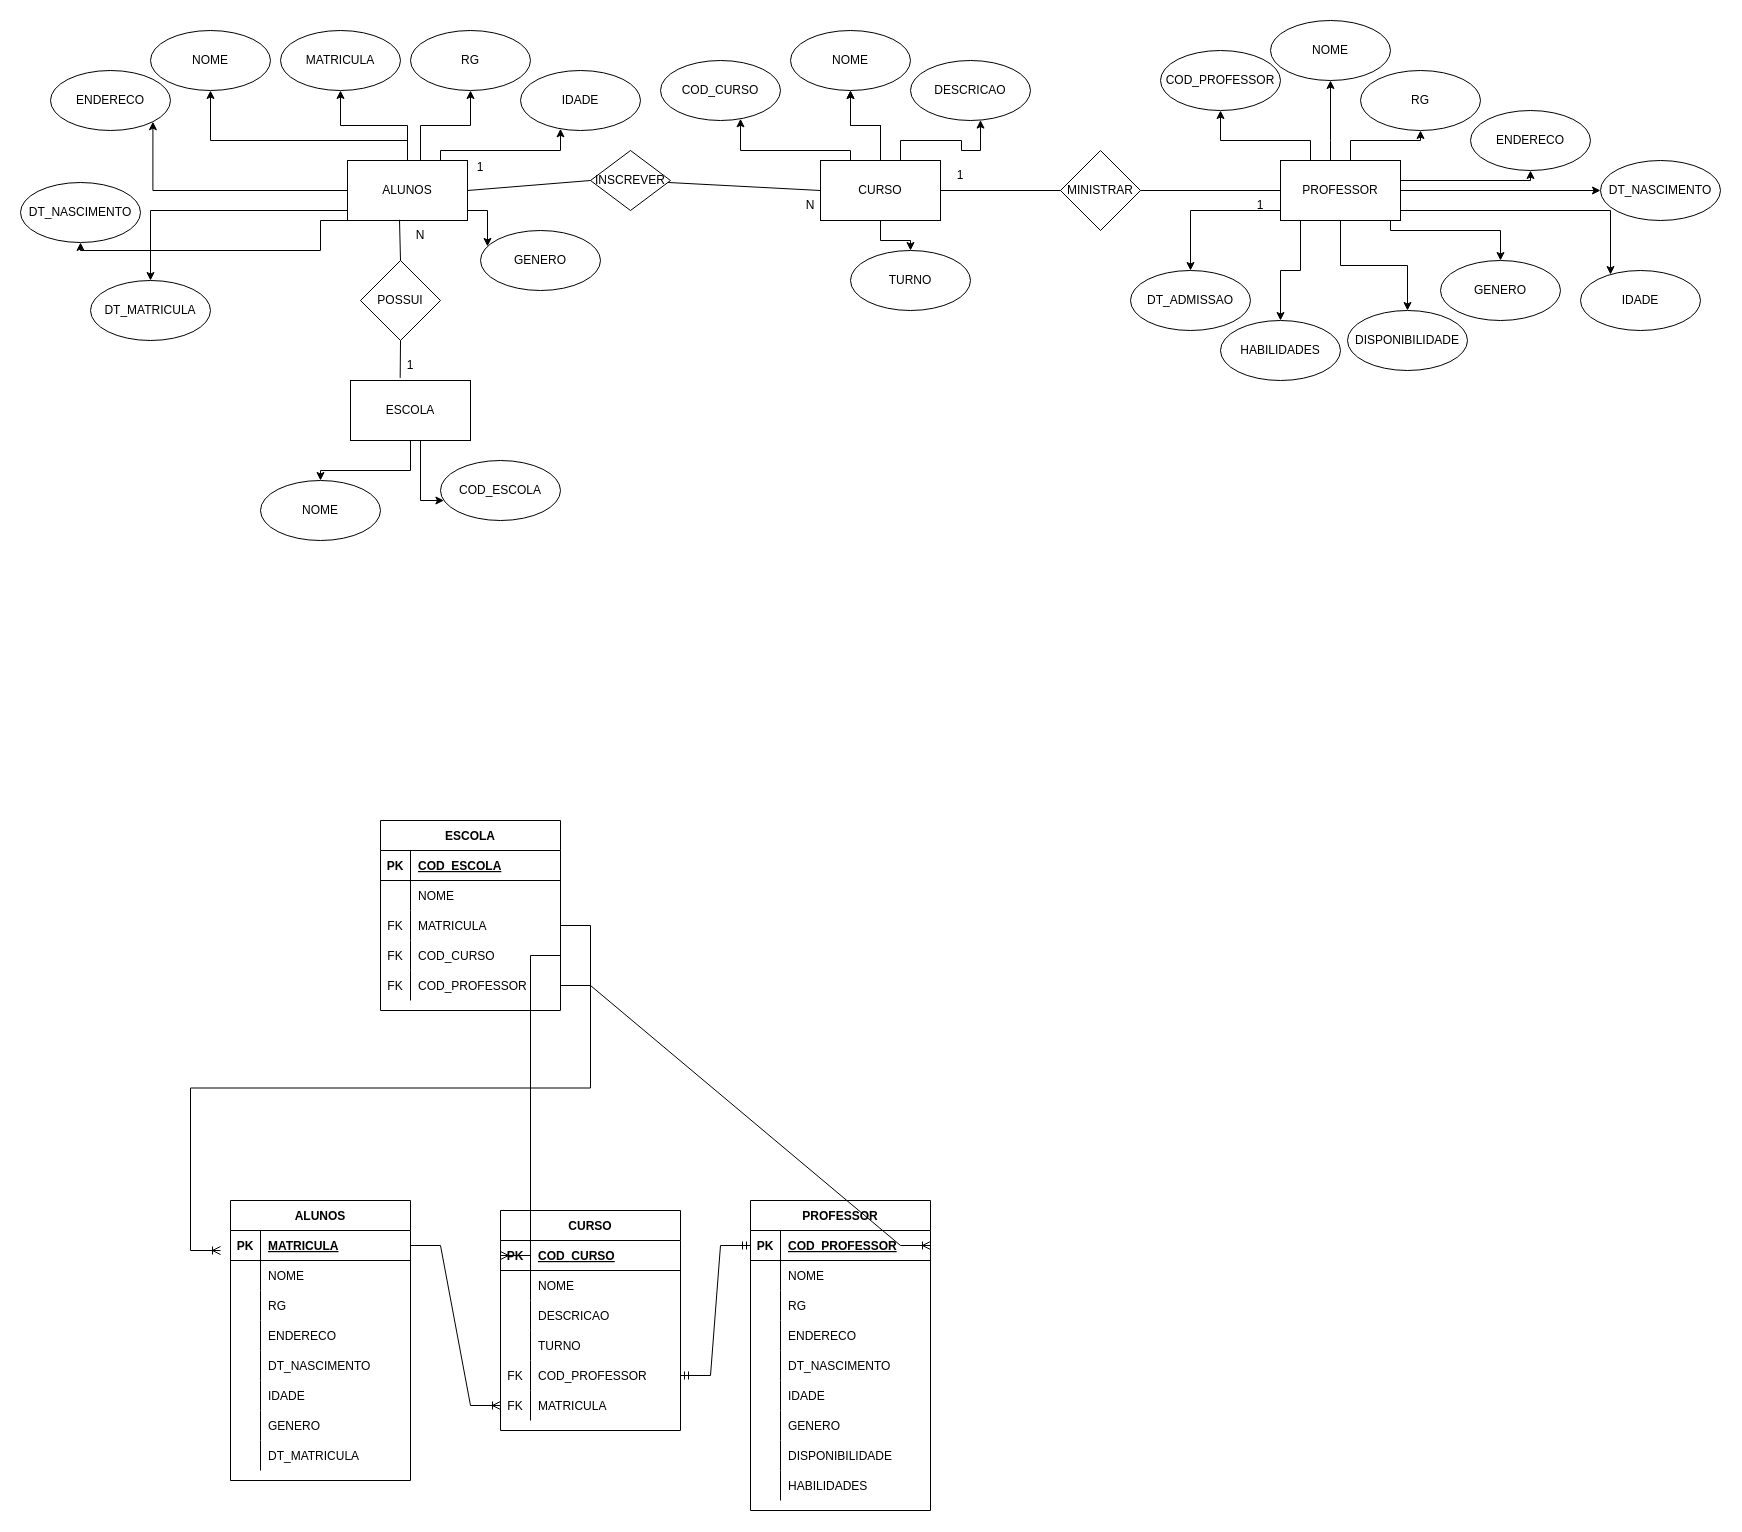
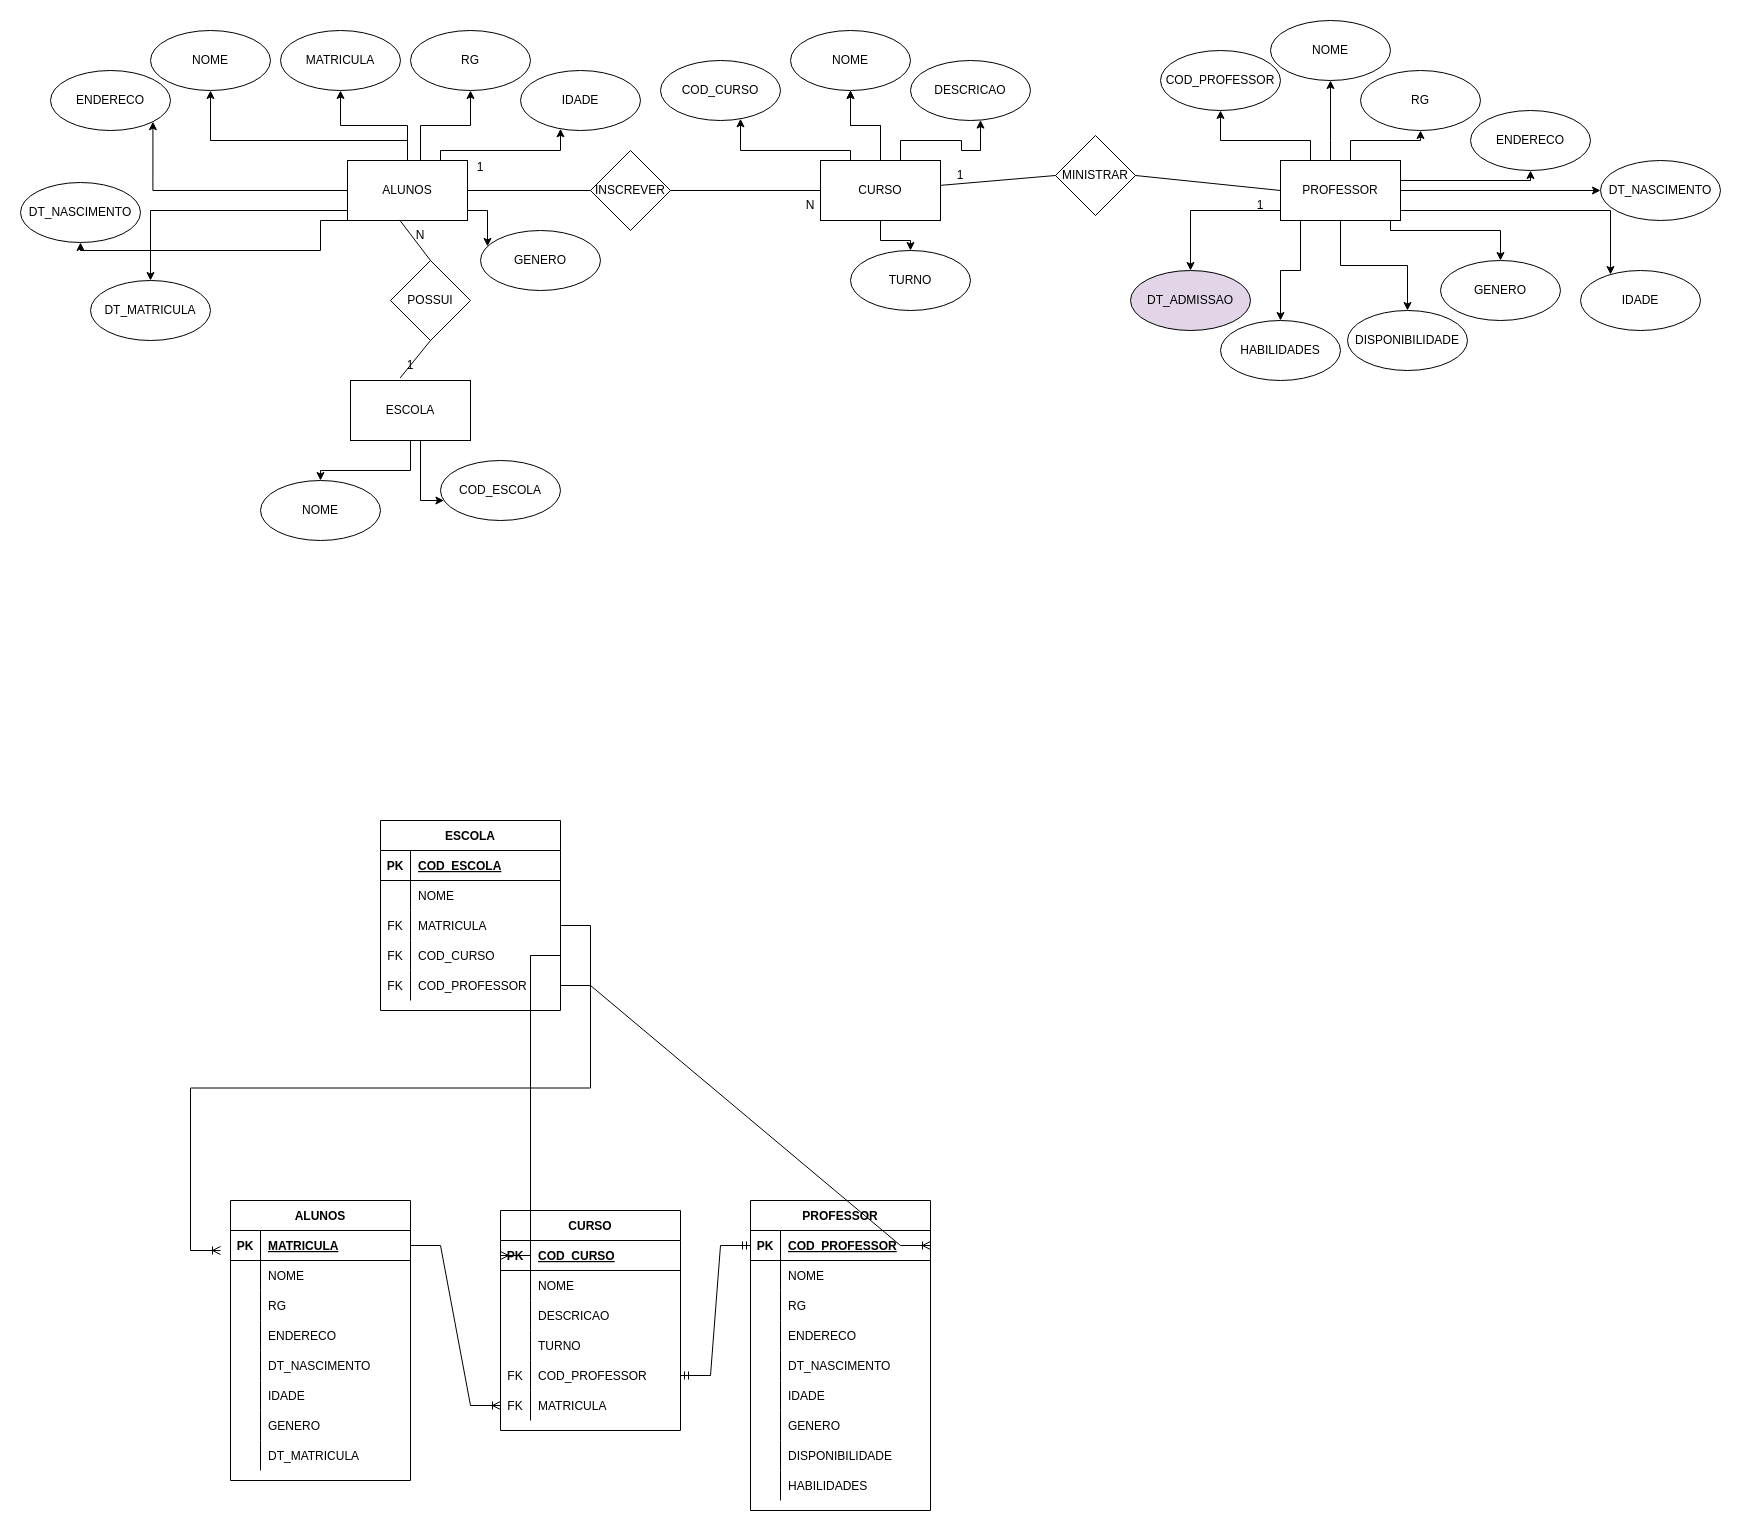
node "INSCREVER": size 80x60 -> 80x80
node "MINISTRAR": moved (1101, 191) -> (1096, 176)
node "POSSUI": moved (401, 301) -> (431, 301)
node "DT_ADMISSAO": fillcolor #ffffff -> #e1d5e7
